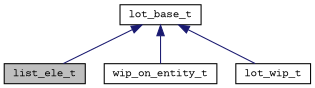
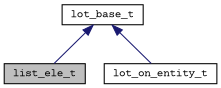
node "wip_on_entity_t": label "wip_on_entity_t" -> "lot_on_entity_t"
node "lot_wip_t": removed
